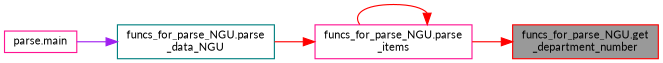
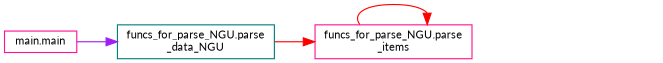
node "parse.main": label "parse.main" -> "main.main"
node "funcs_for_parse_NGU.get _department_number": removed
